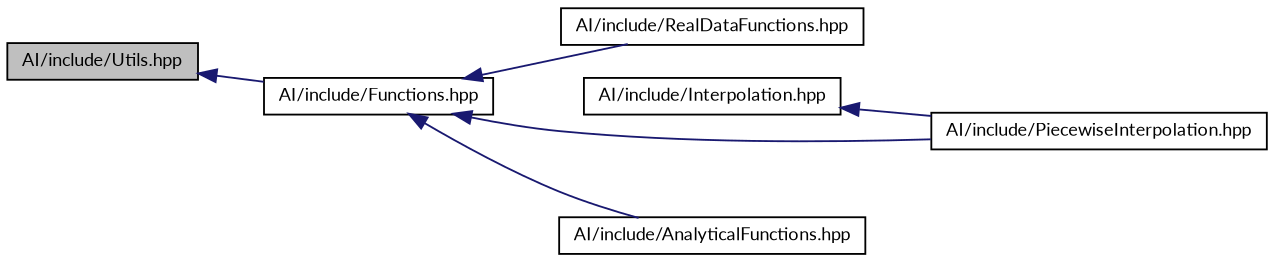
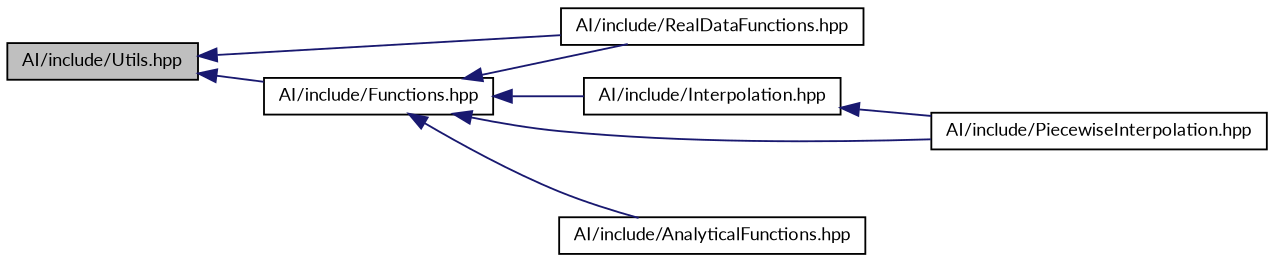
edge "AI/include/RealDataFunctions.hpp" -> "AI/include/Utils.hpp": added
edge "AI/include/Interpolation.hpp" -> "AI/include/Functions.hpp": added
